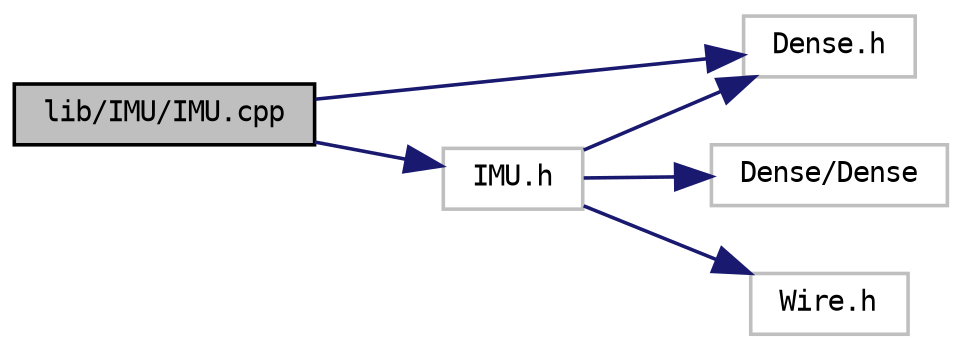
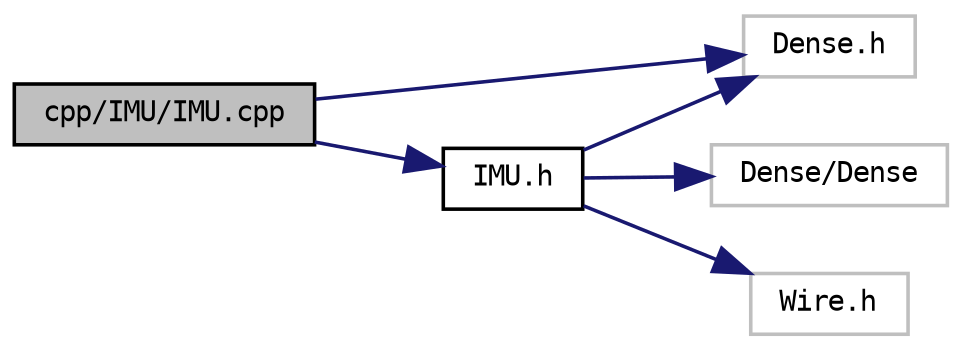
node "lib/IMU/IMU.cpp": label "lib/IMU/IMU.cpp" -> "cpp/IMU/IMU.cpp"
node "IMU.h": color grey75 -> black
